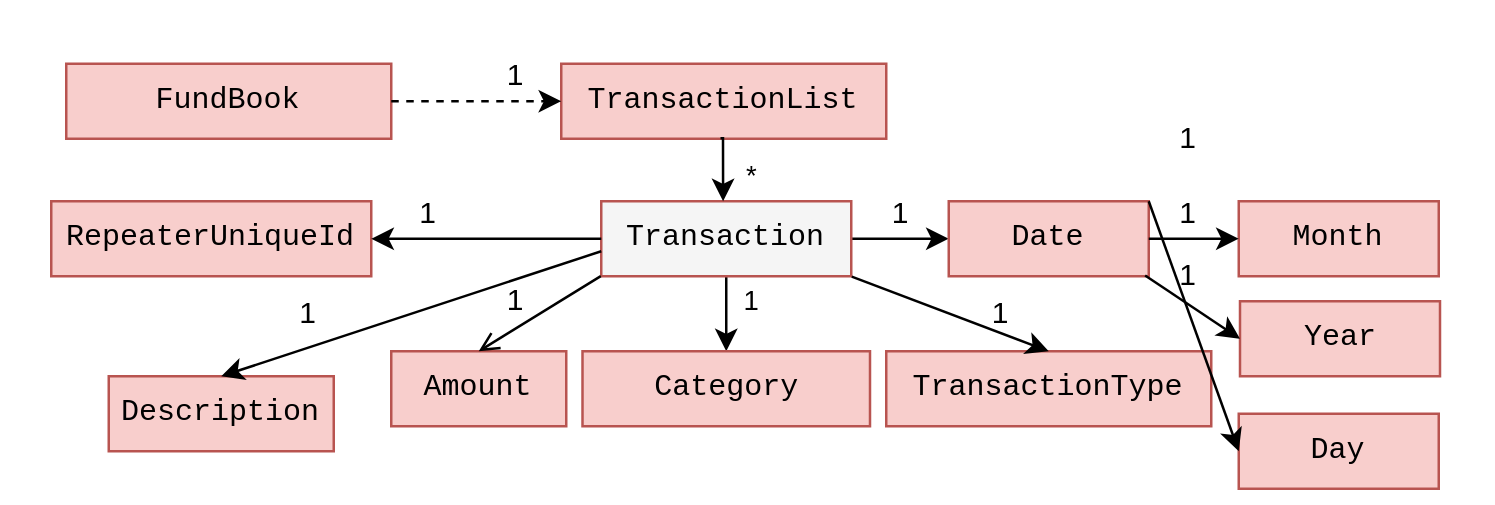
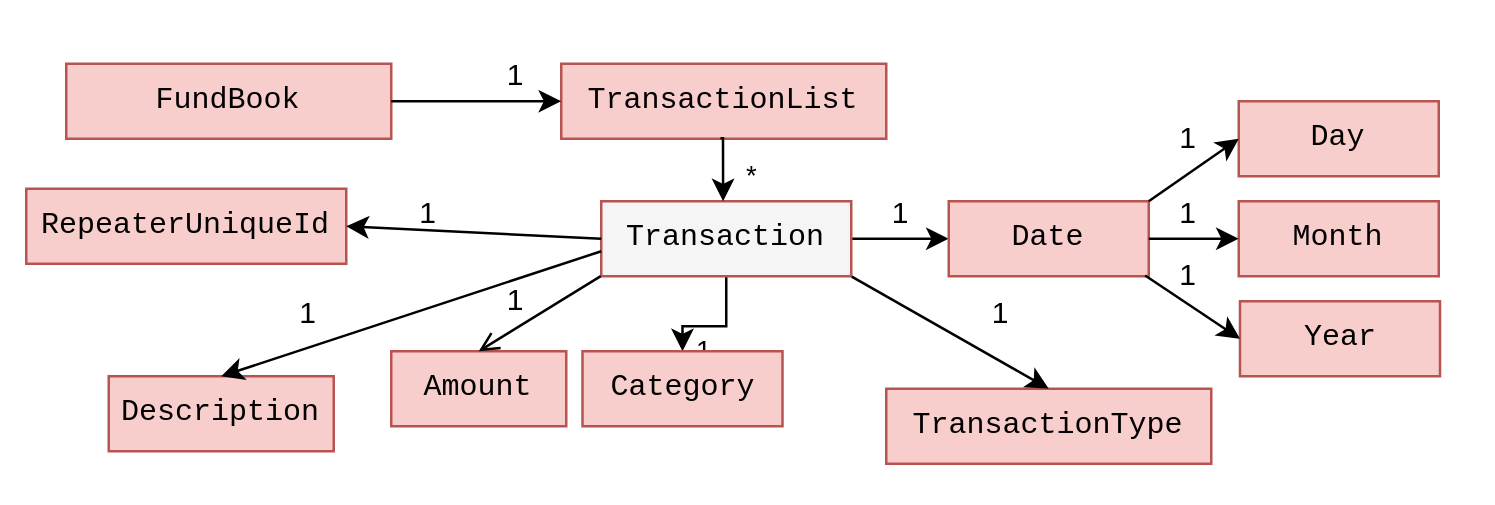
edge "FundBook" -> "TransactionList": style dashed -> solid
node "RepeaterUniqueId": moved (211, 239) -> (186, 226)
node "Category": size 288x75 -> 200x75
node "TransactionType": moved (1049, 389) -> (1049, 426)
node "Day": moved (1339, 451) -> (1339, 139)
